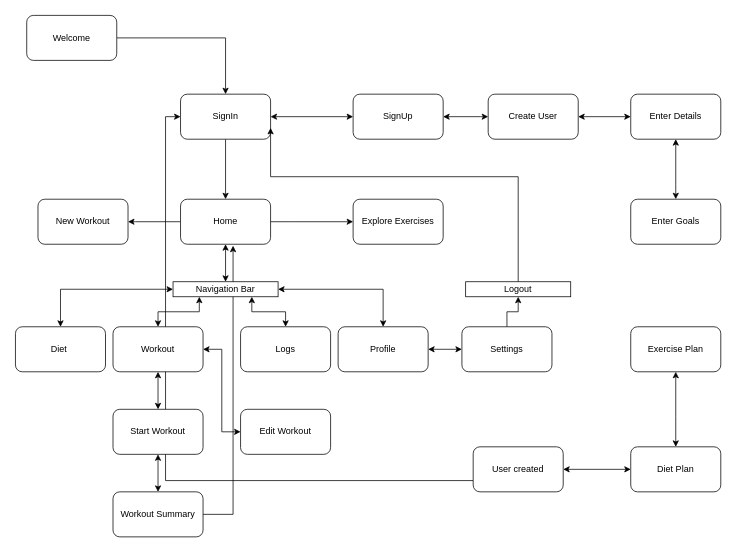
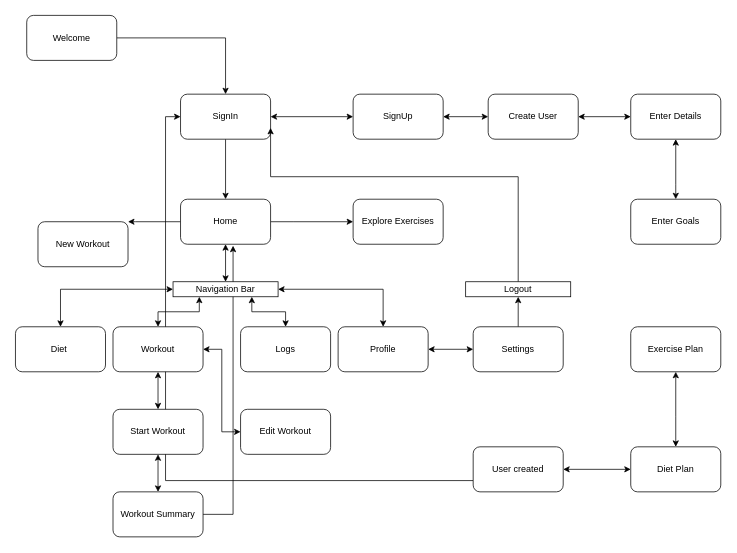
node "New Workout": moved (83, 222) -> (83, 244)
node "Settings": moved (507, 349) -> (518, 349)
